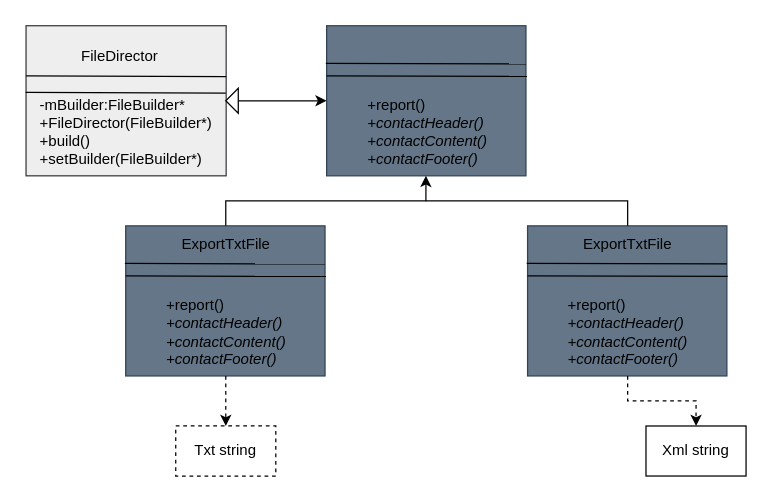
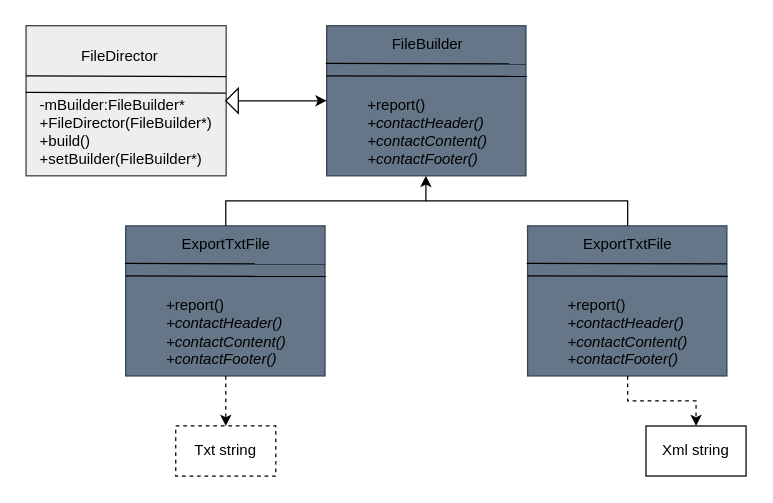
node "FileBuilder": added
